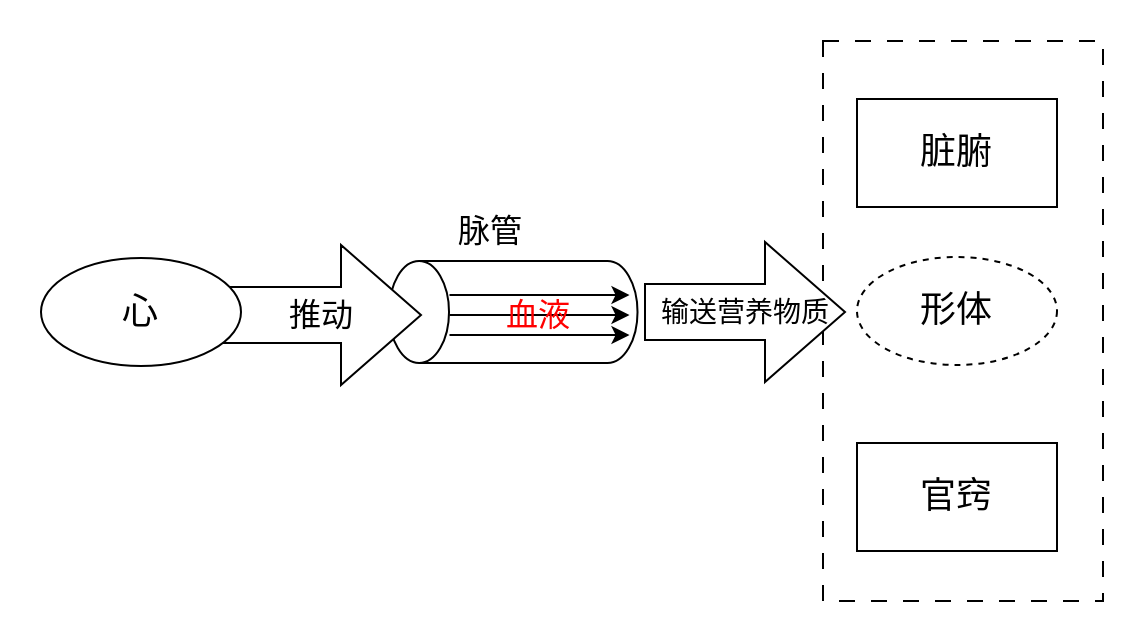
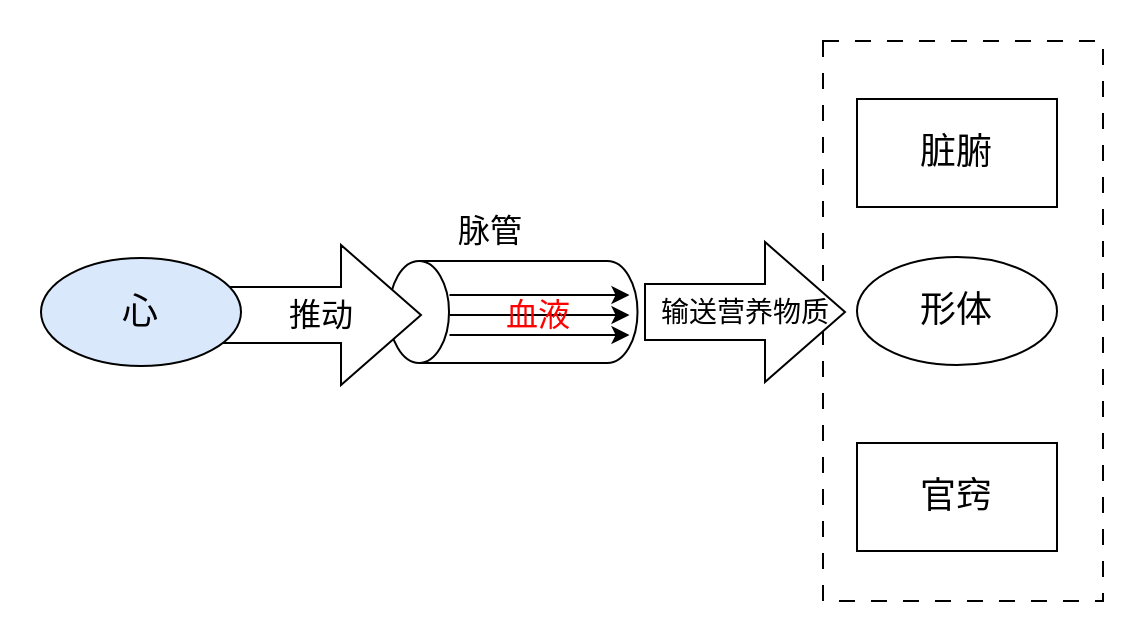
node "形体": style dashed -> solid
node "心": fillcolor #ffffff -> #dae8fc
